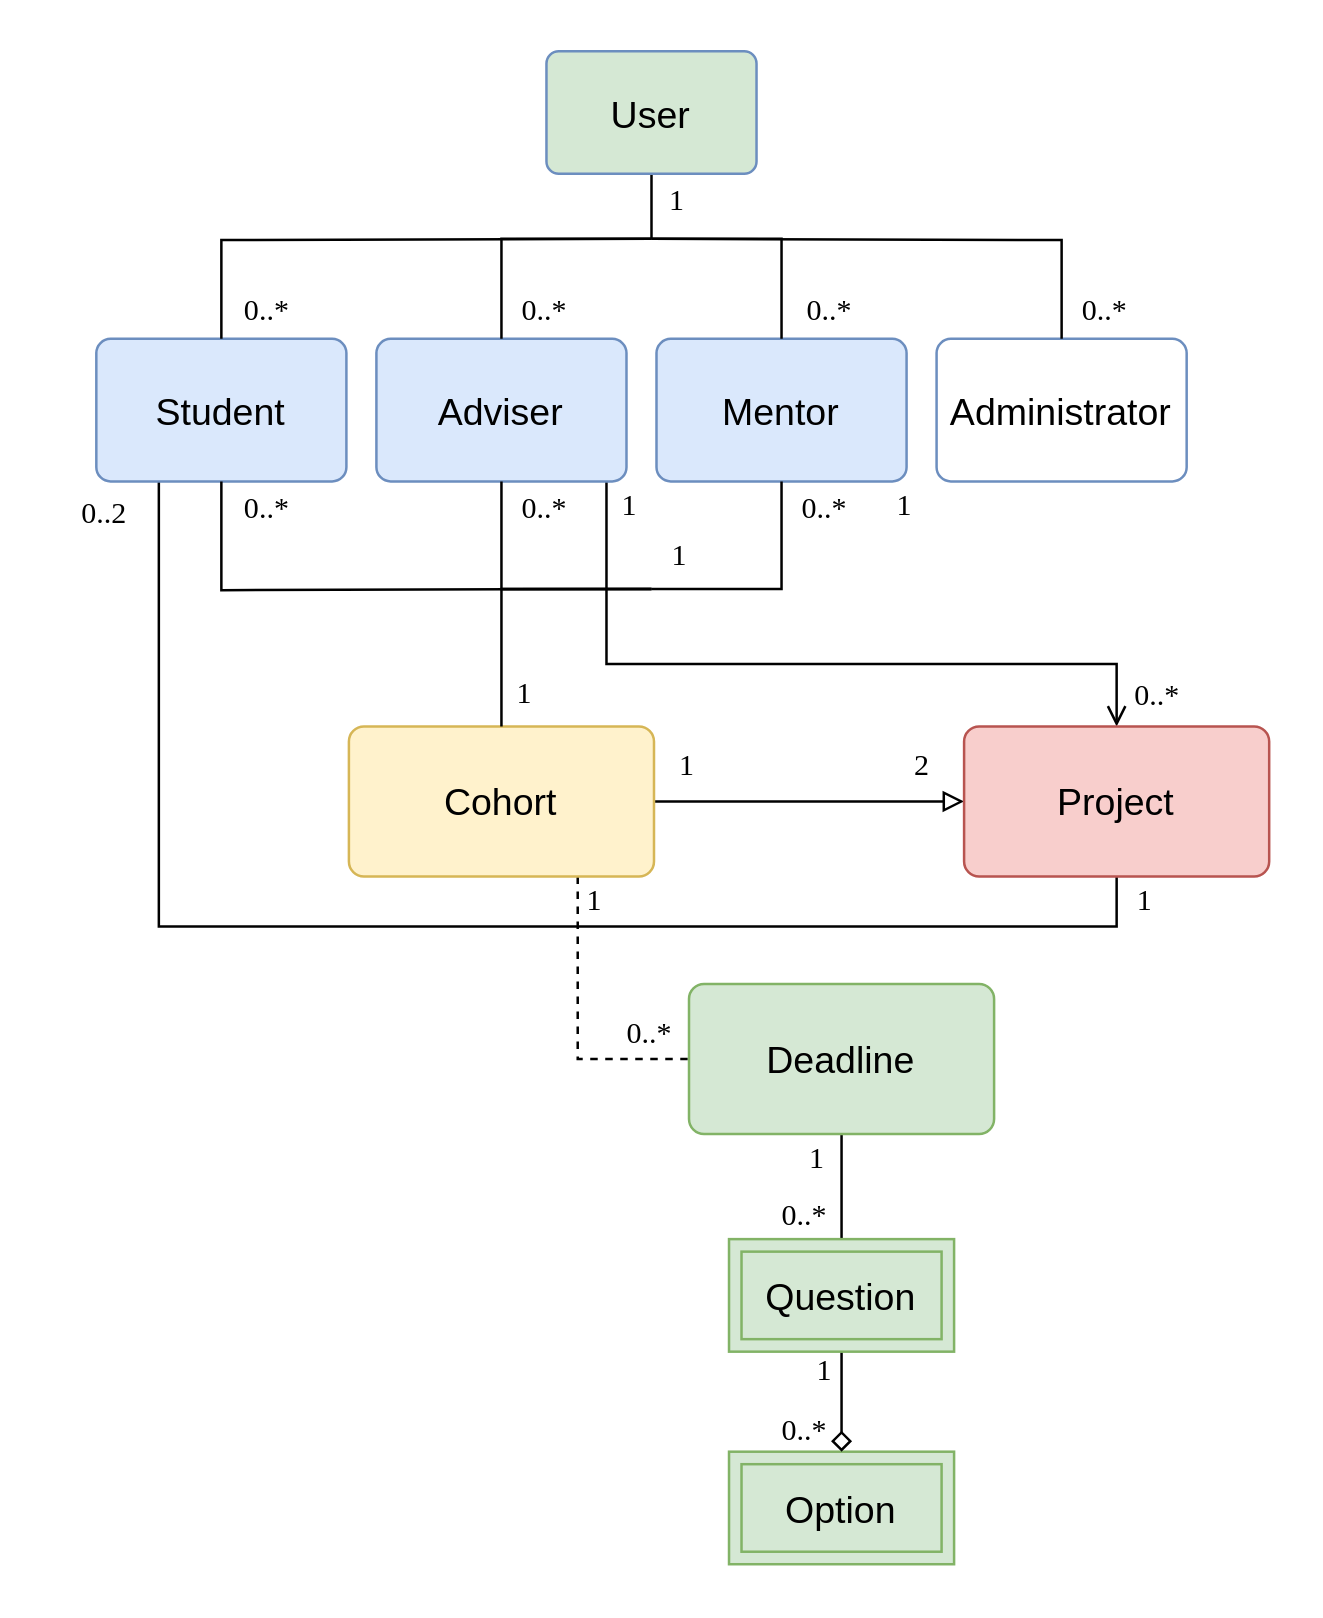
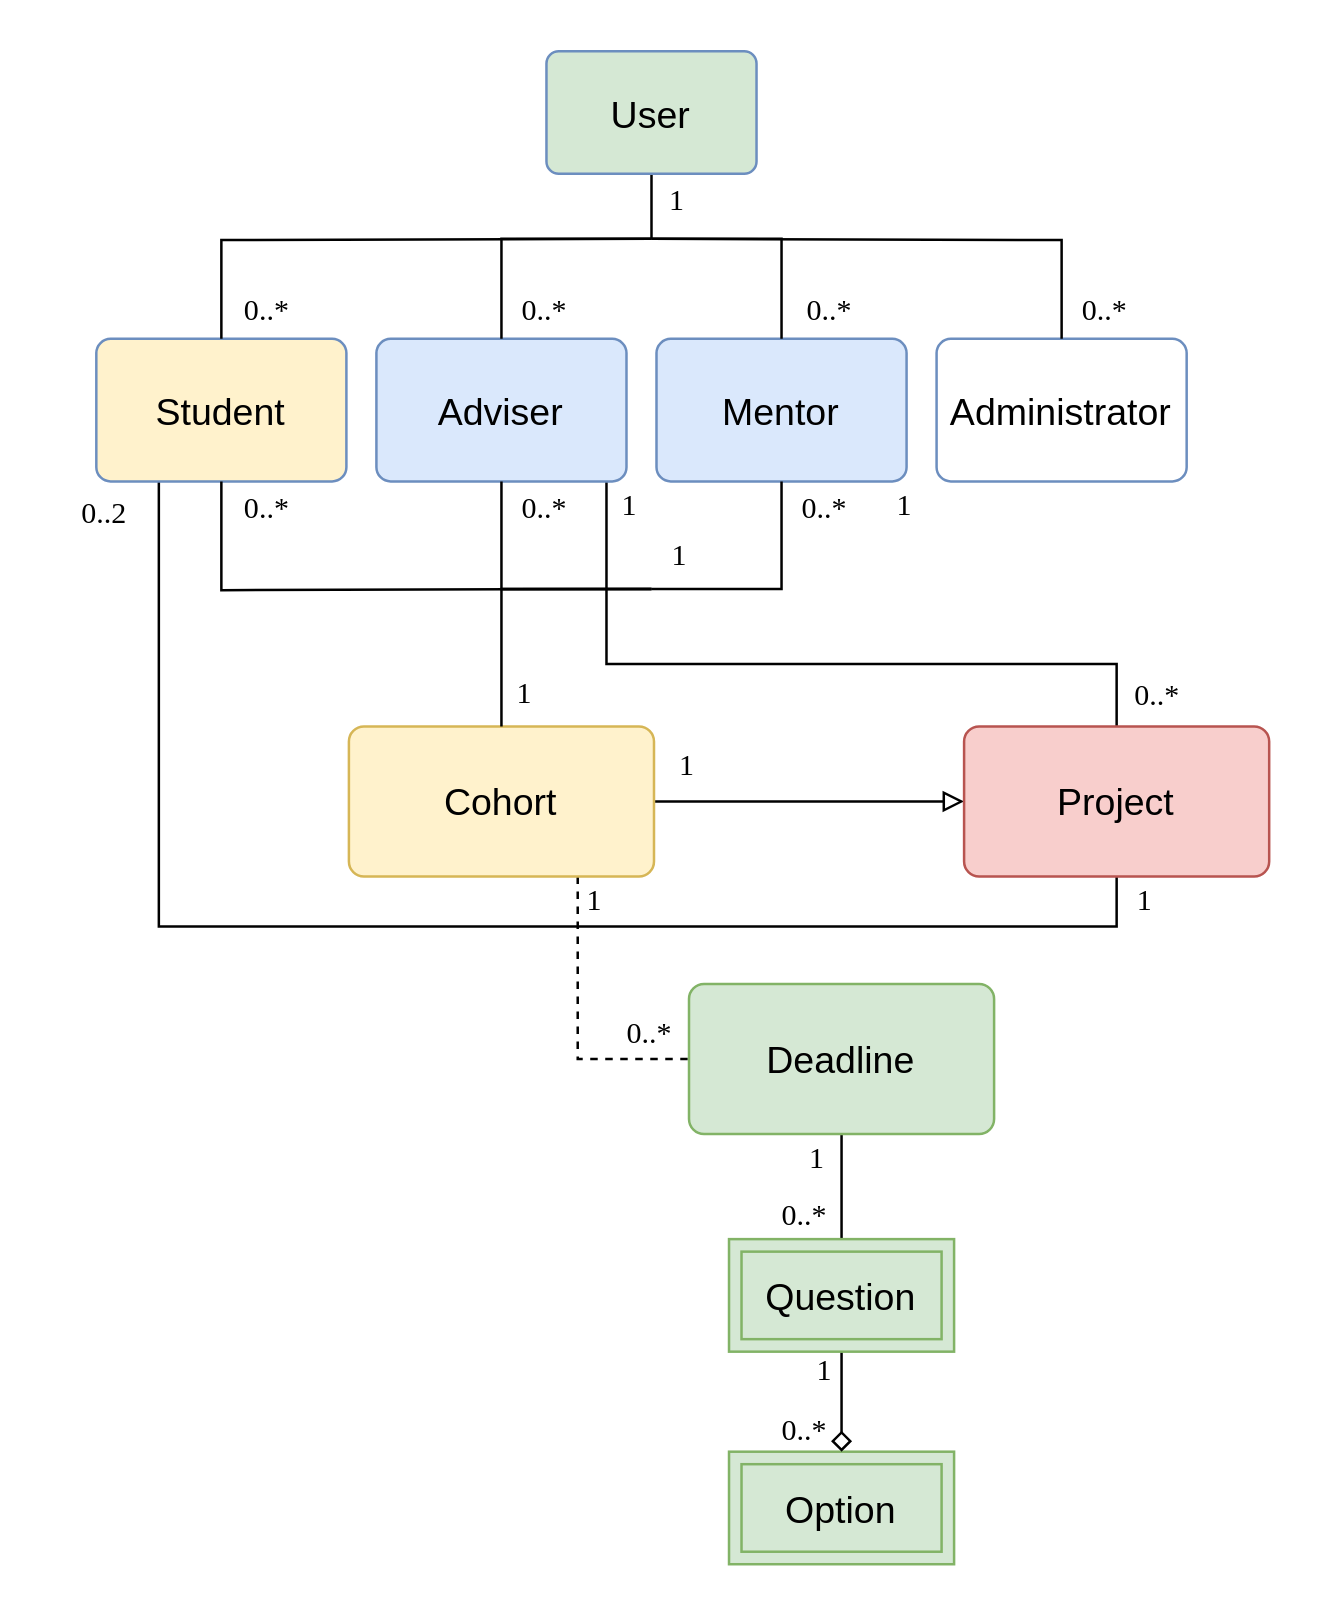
node "Student": fillcolor #dae8fc -> #fff2cc
edge "Adviser" -> "Project": arrowhead open -> none
node "2": removed
